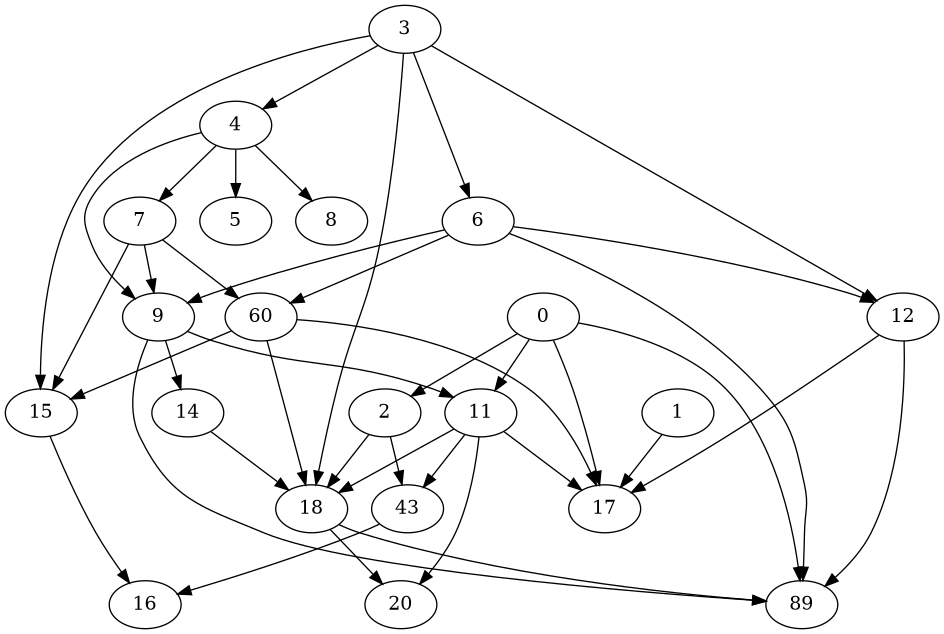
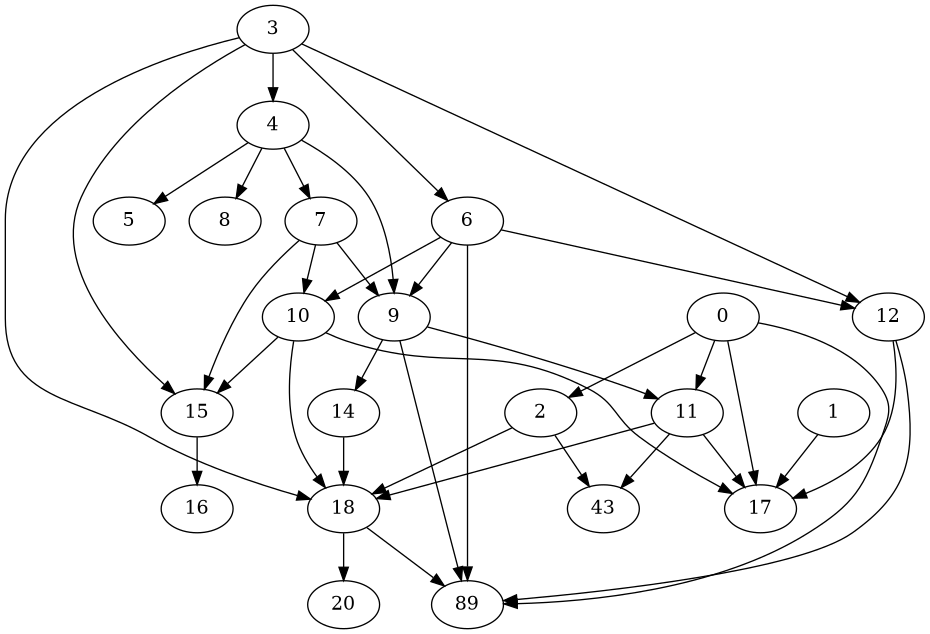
node "60": label "60" -> "10"
edge "11" -> "20": removed
edge "43" -> "16": removed
